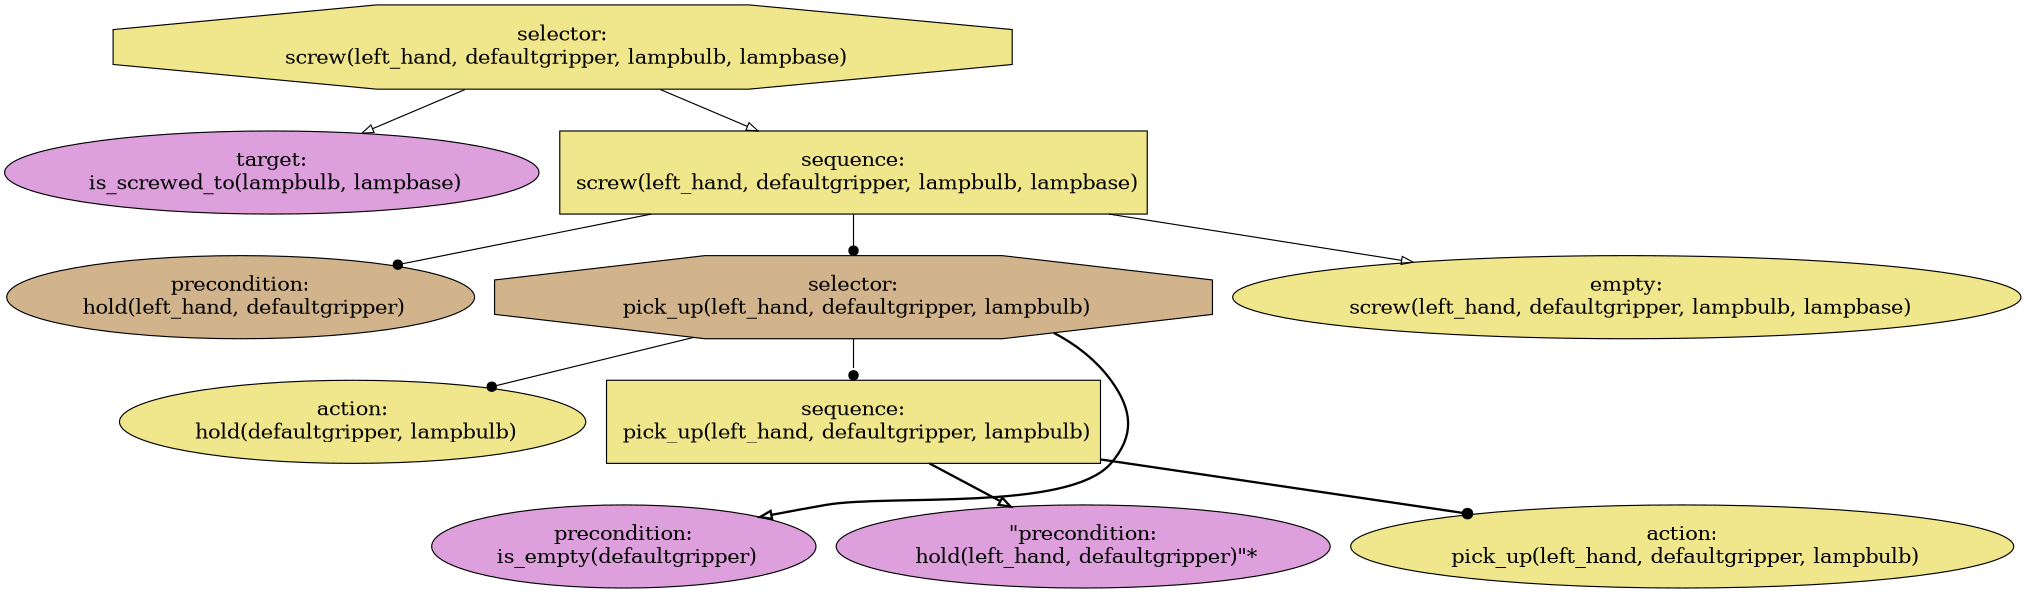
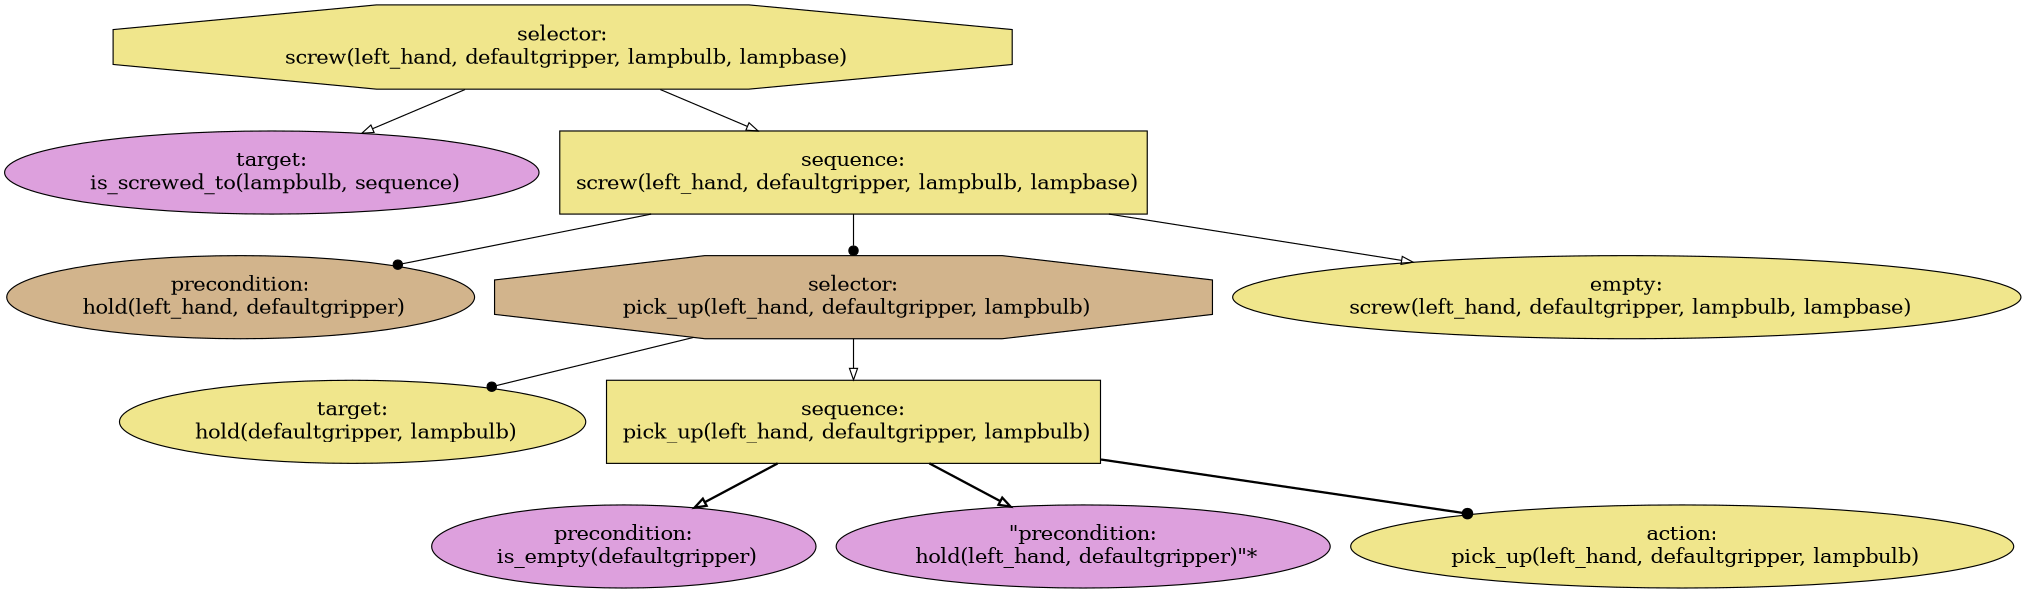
node "target: is_screwed_to(lampbulb, lampbase)": label "target: is_screwed_to(lampbulb, lampbase)" -> "target: is_screwed_to(lampbulb, sequence)"
edge "selector: pick_up(left_hand, defaultgripper, lampbulb)" -> "sequence: pick_up(left_hand, defaultgripper, lampbulb)": arrowhead dot -> onormal
node "action: hold(defaultgripper, lampbulb)": label "action: hold(defaultgripper, lampbulb)" -> "target: hold(defaultgripper, lampbulb)"
edge "selector: pick_up(left_hand, defaultgripper, lampbulb)" -> "precondition: is_empty(defaultgripper)": now "sequence: pick_up(left_hand, defaultgripper, lampbulb)" -> "precondition: is_empty(defaultgripper)"
